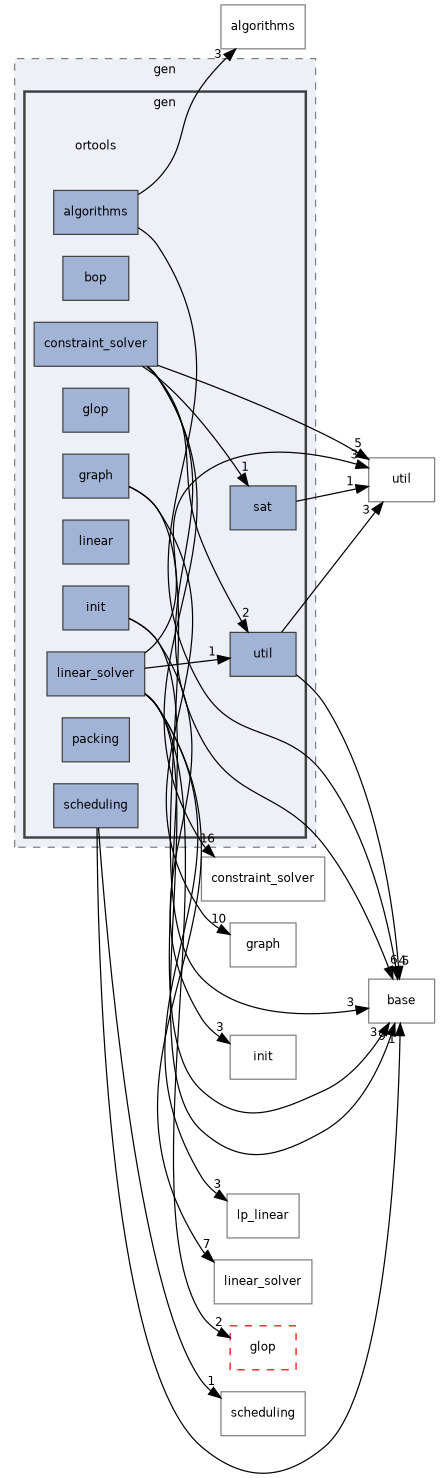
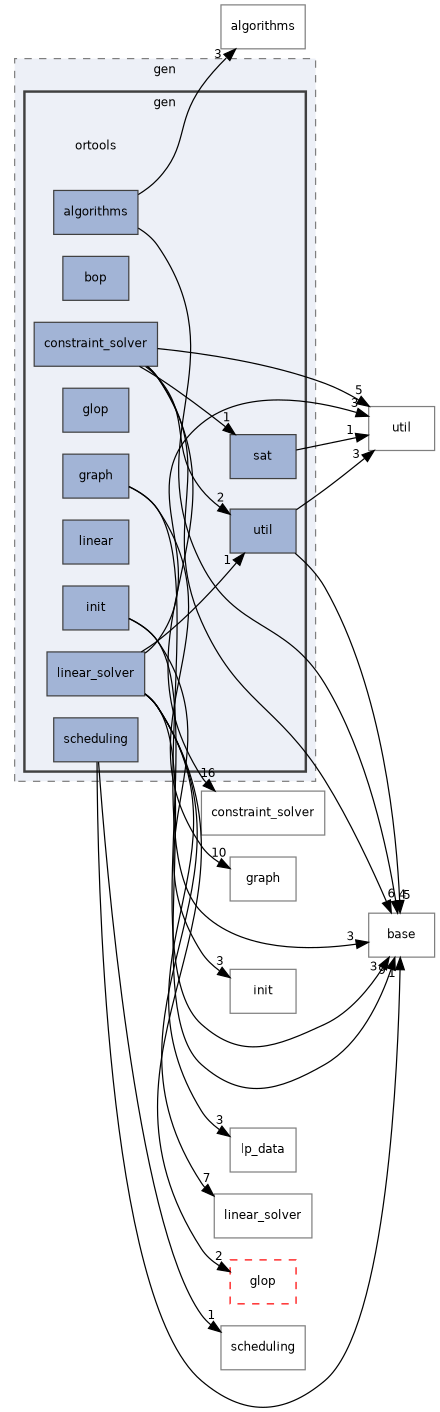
node "packing": removed
node "lp_linear": label "lp_linear" -> "lp_data"
